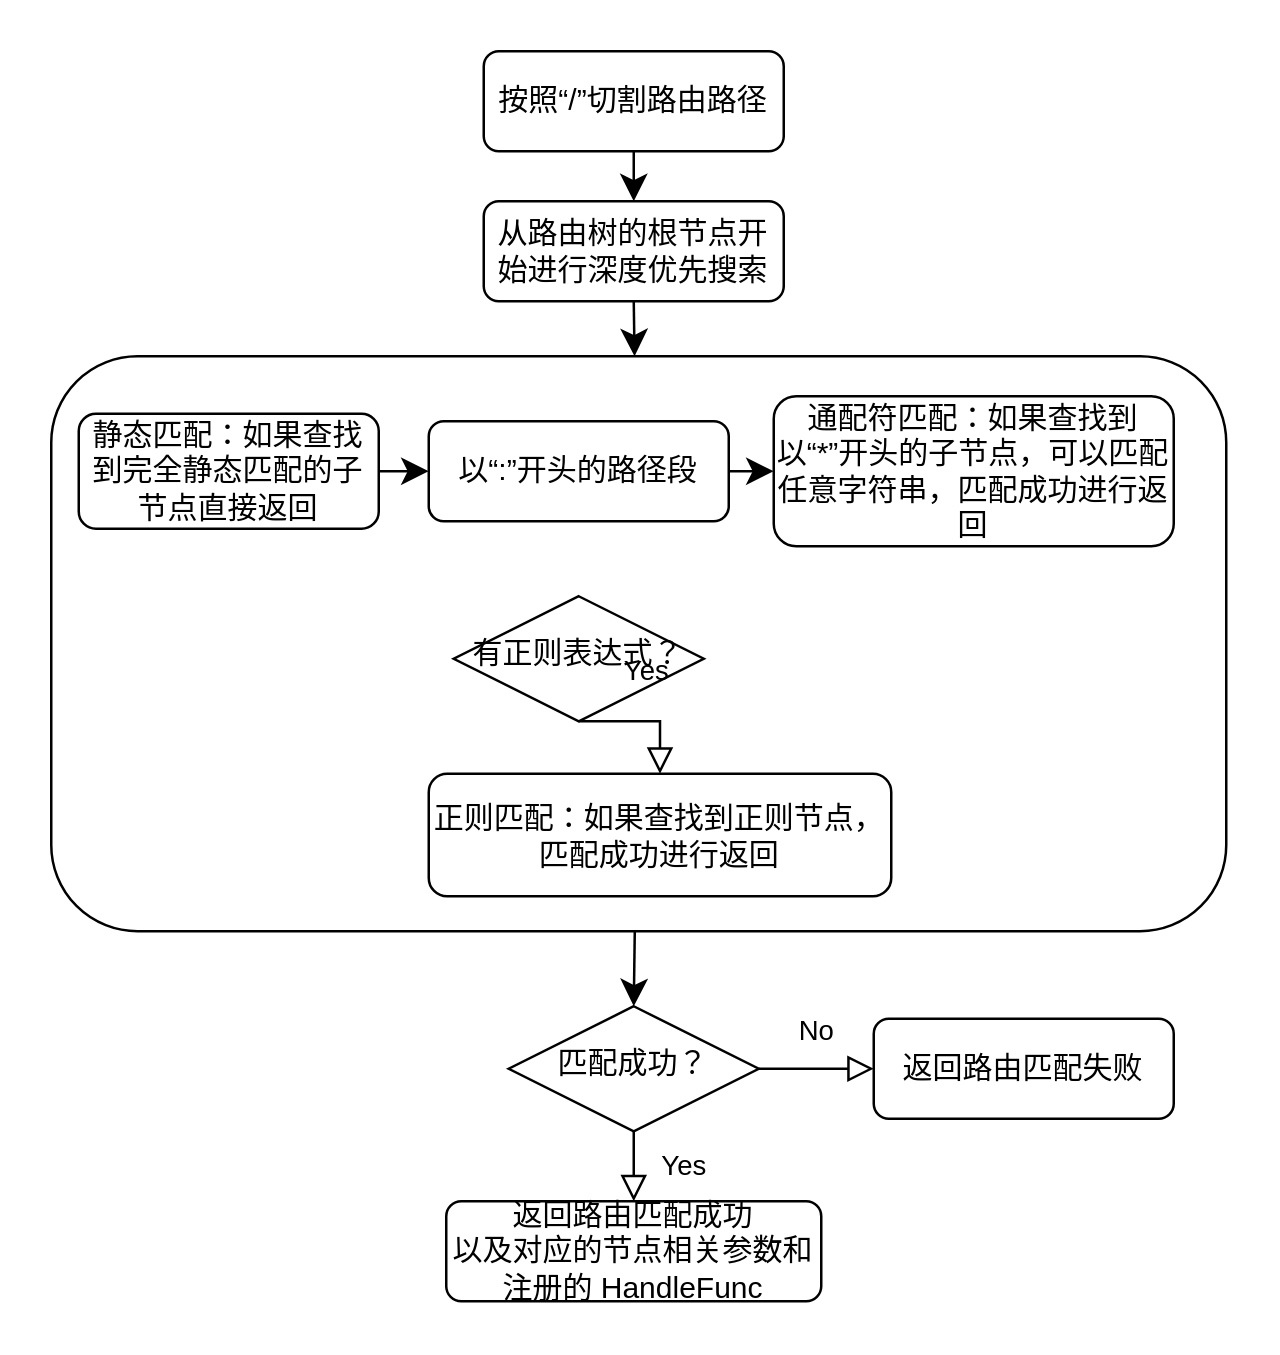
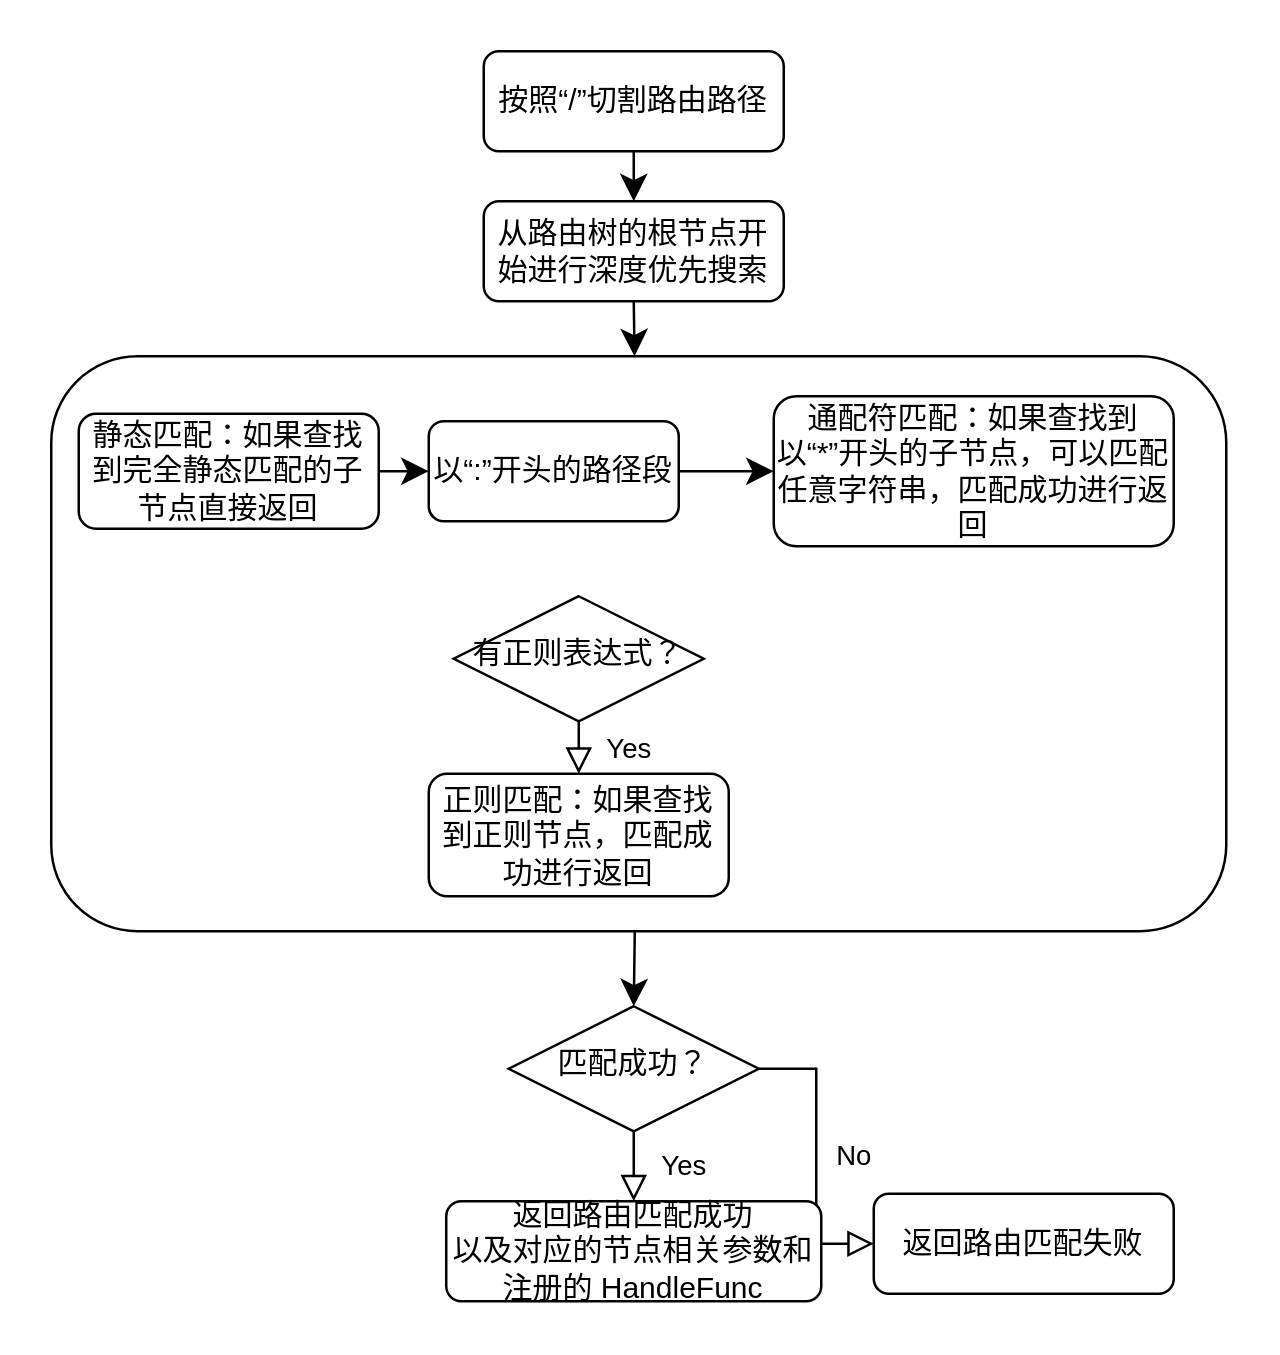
node "以“:”开头的路径段": size 300x100 -> 250x100
node "正则匹配：如果查找到正则节点，匹配成功进行返回": size 463x123 -> 300x123
node "返回路由匹配失败": moved (1024, 1069) -> (1024, 1244)
